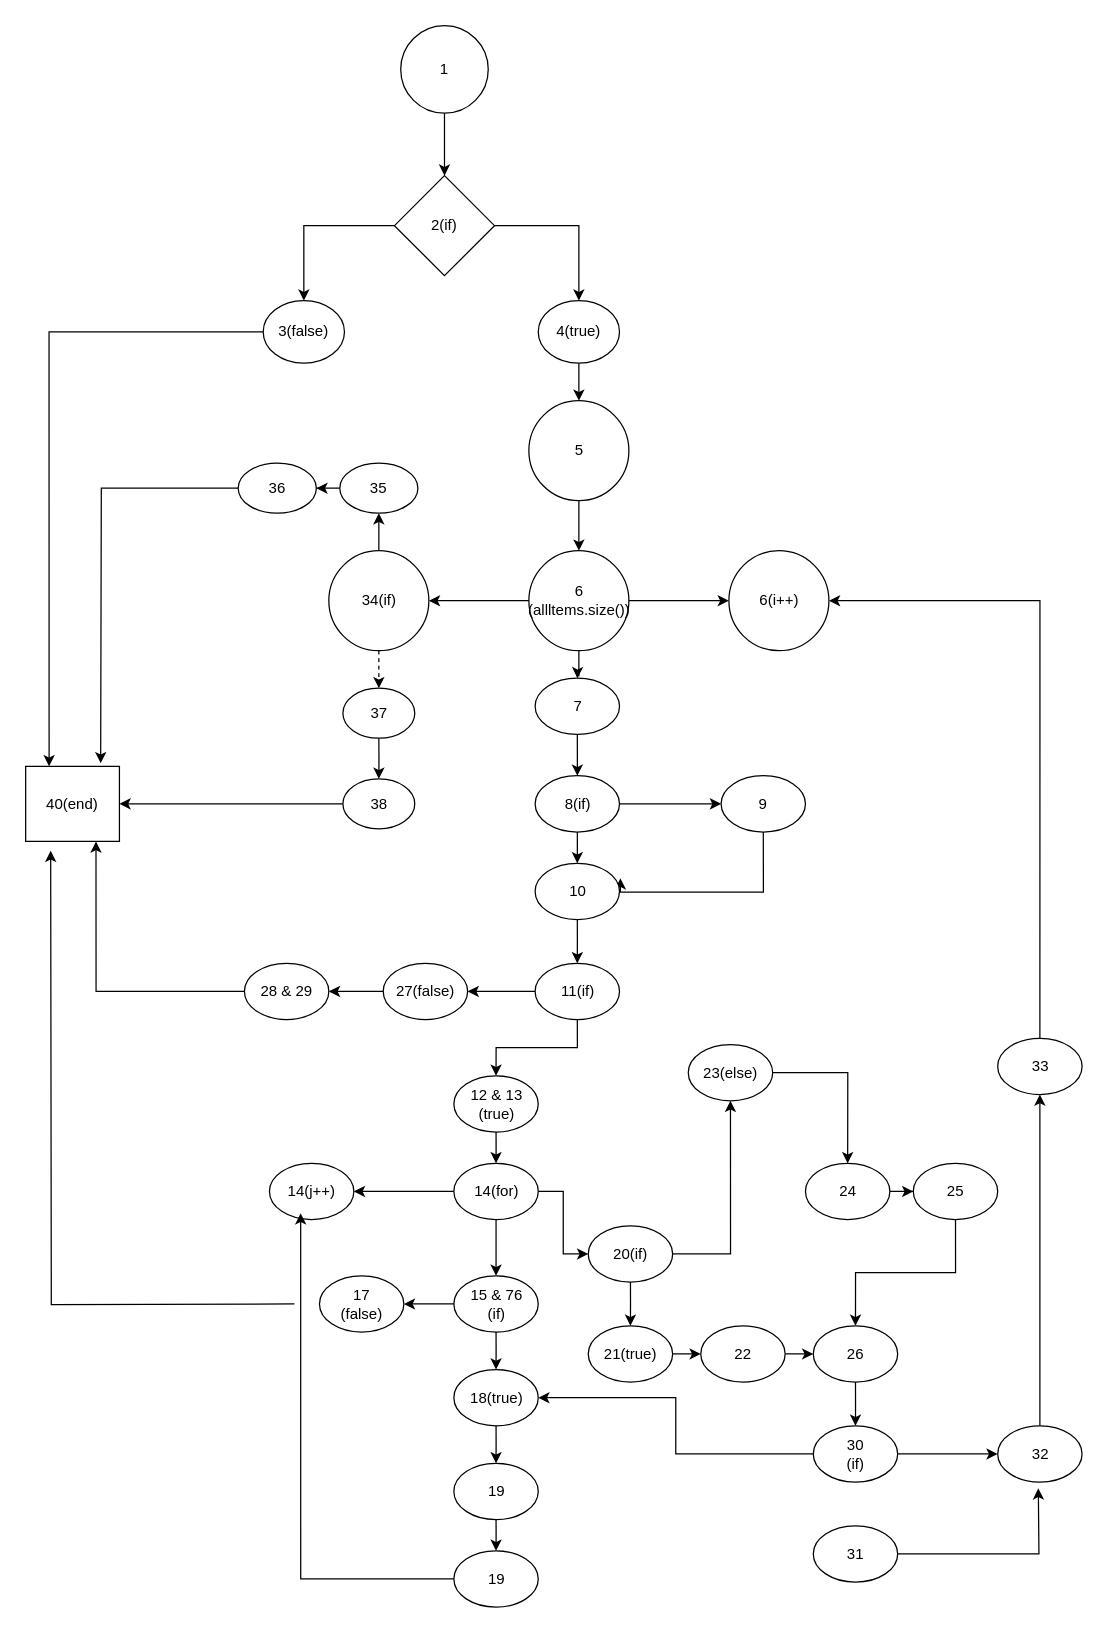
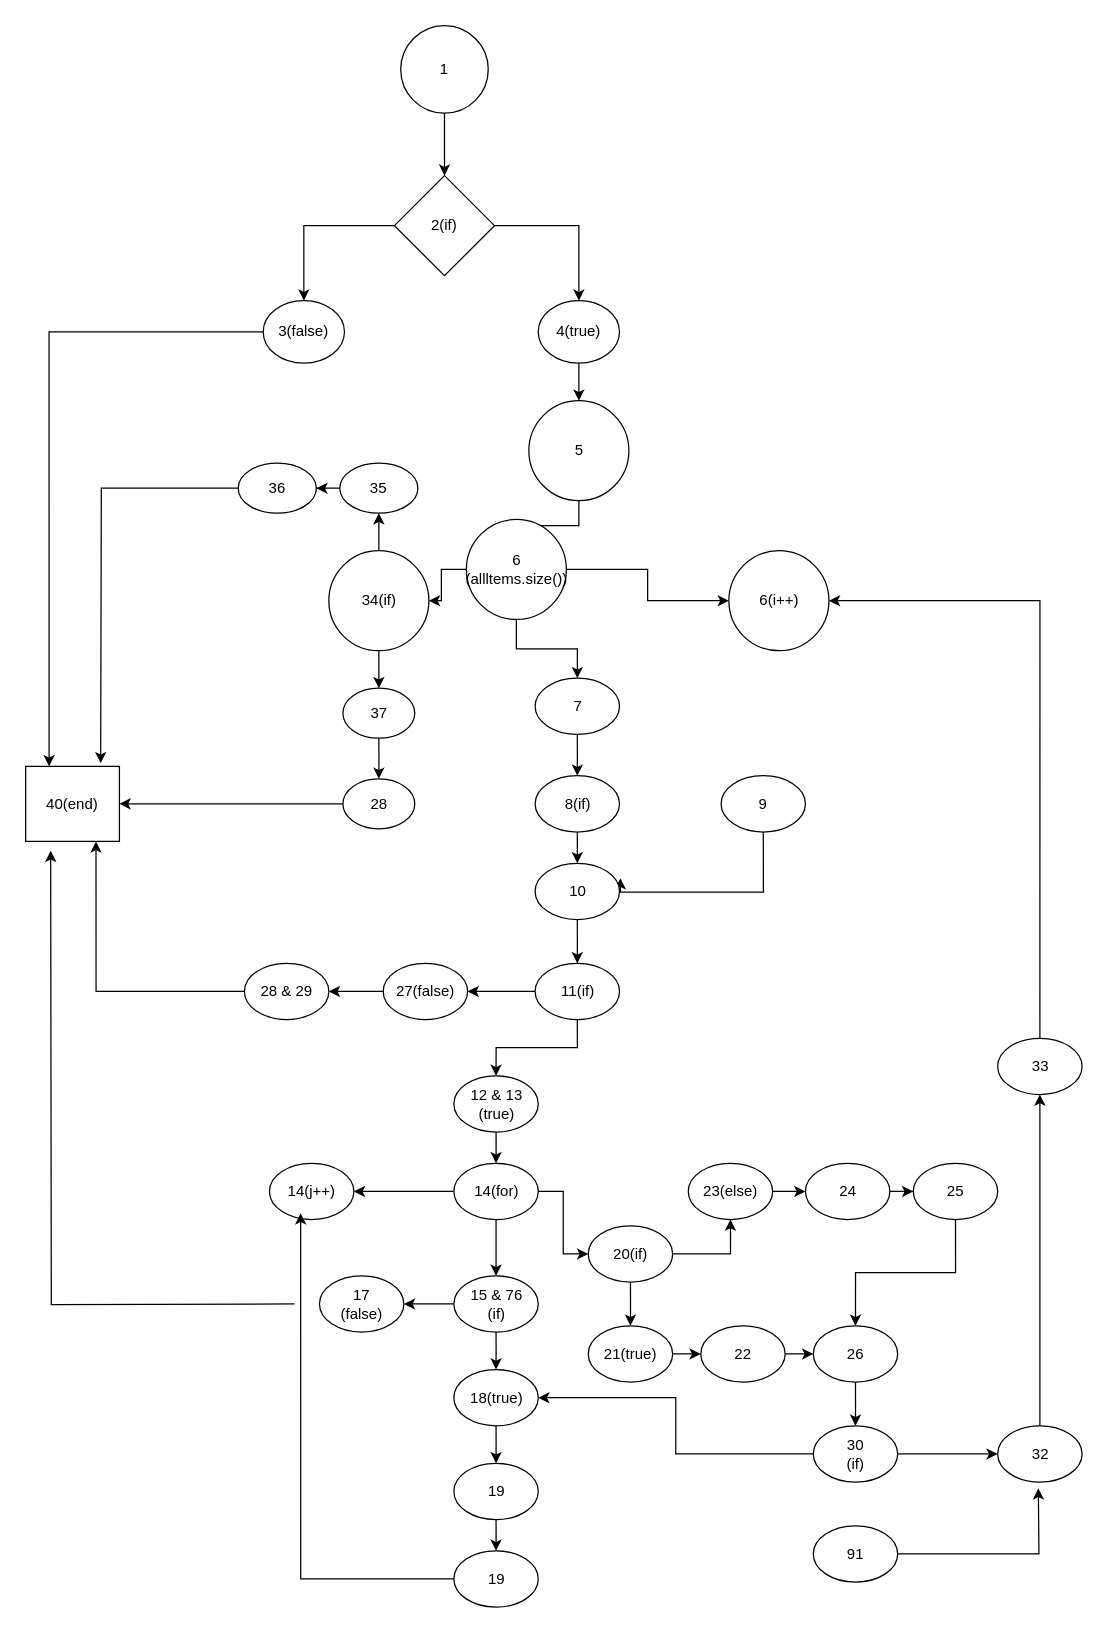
node "6 (allltems.size())": moved (579, 601) -> (516, 569)
edge "34(if)" -> "37": style dashed -> solid
node "38": label "38" -> "28"
edge "8(if)" -> "9": removed
node "23(else)": moved (730, 1073) -> (730, 1191)
node "31": label "31" -> "91"
